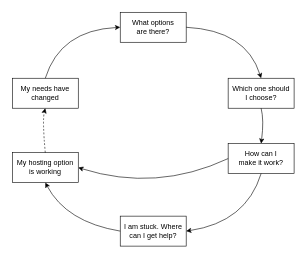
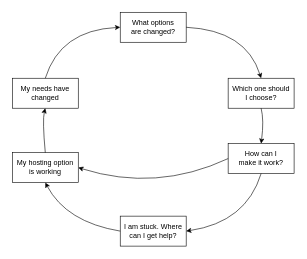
node "What options are there?": label "What options are there?" -> "What options are changed?"
edge "My hosting option is working" -> "My needs have changed": style dashed -> solid
